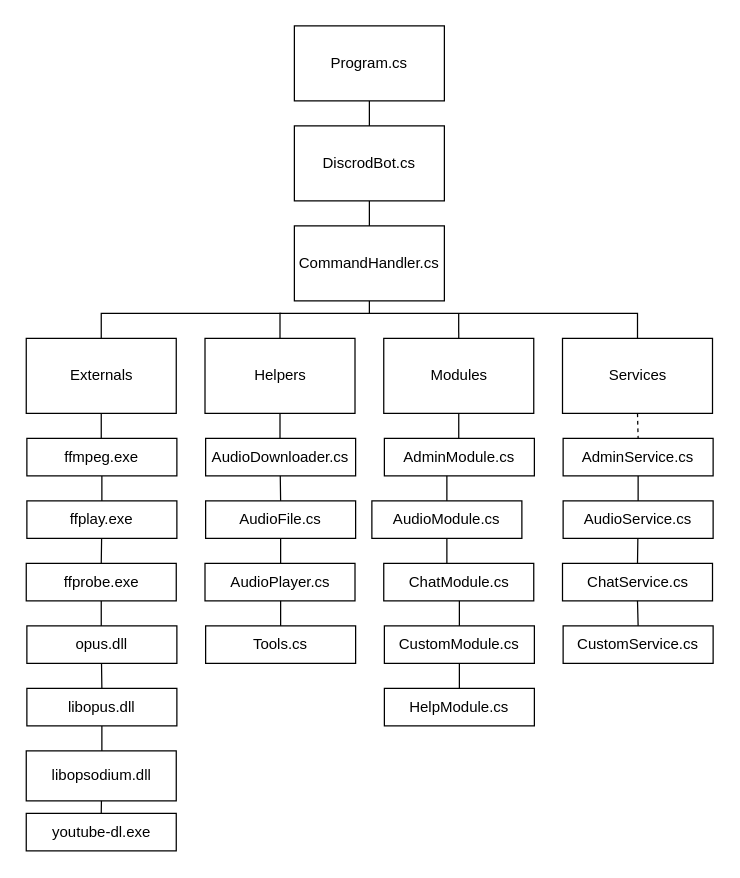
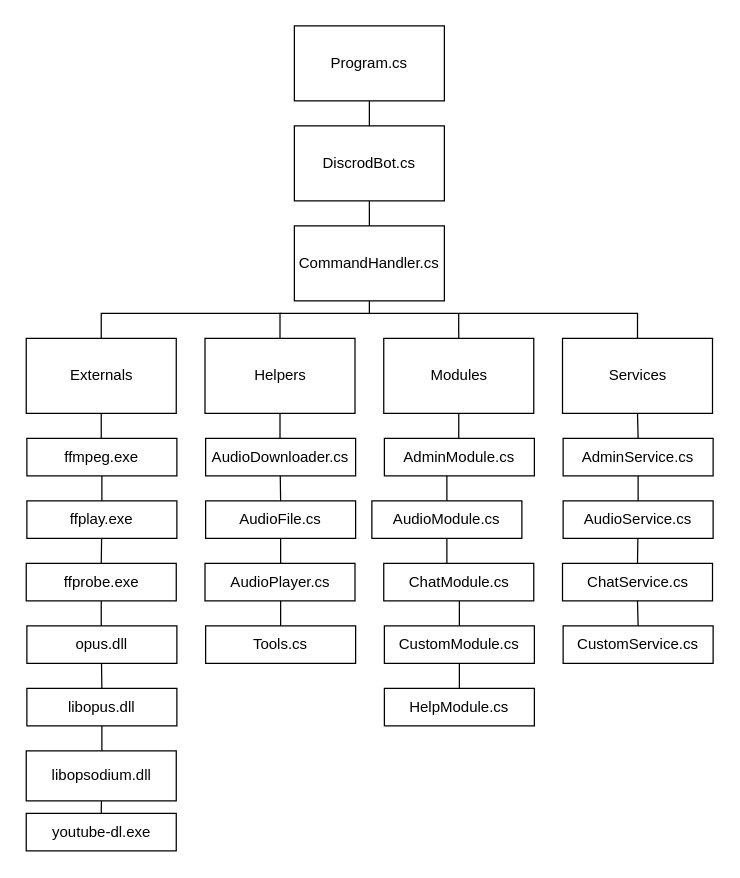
edge "Services" -- "AdminService.cs": style dashed -> solid
